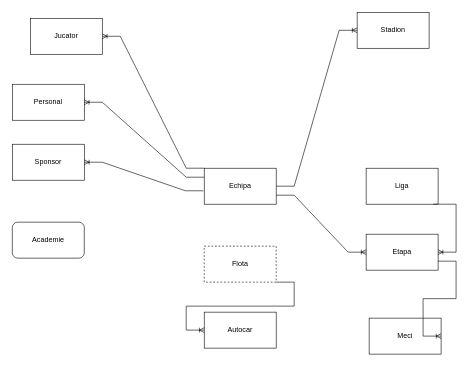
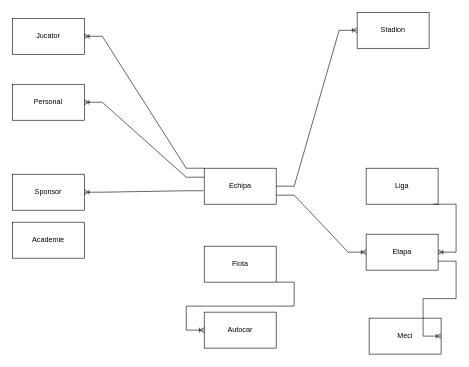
node "Jucator": moved (66, 36) -> (48, 36)
node "Sponsor": moved (48, 162) -> (48, 192)
node "Academie": shape rounded rectangle -> rectangle
node "Flota": style dashed -> solid
